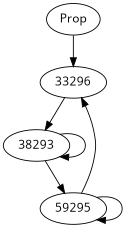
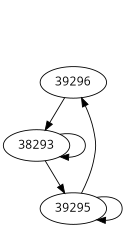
node "Prop": removed
node "33296": label "33296" -> "39296"
node "59295": label "59295" -> "39295"
